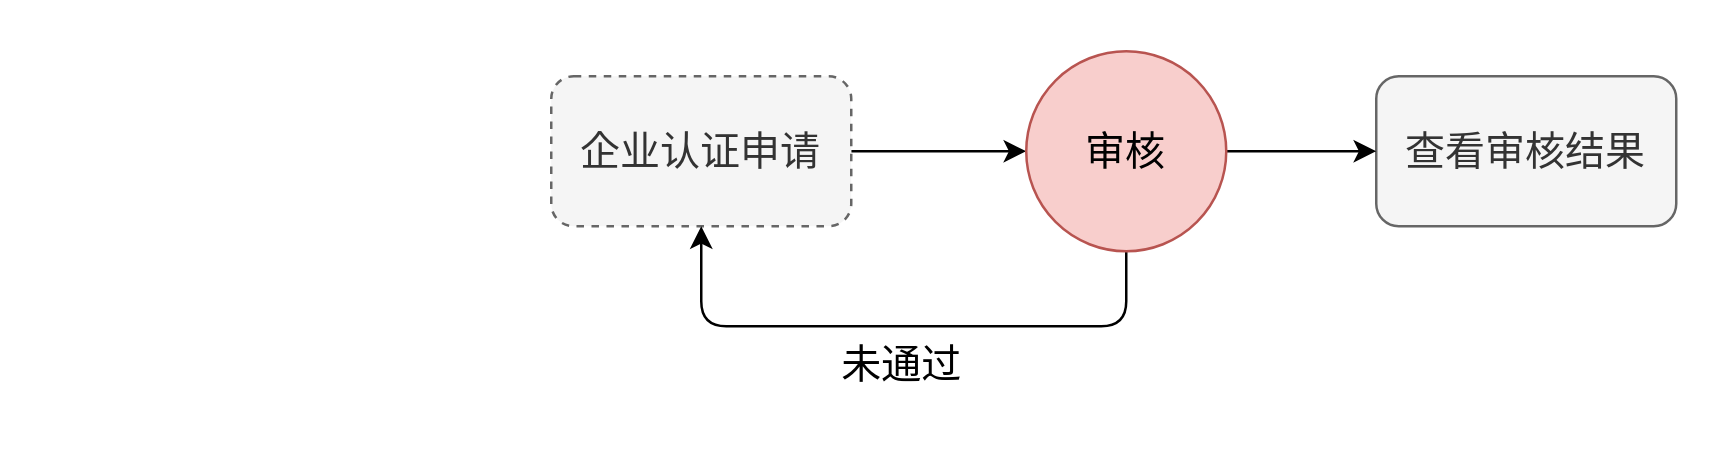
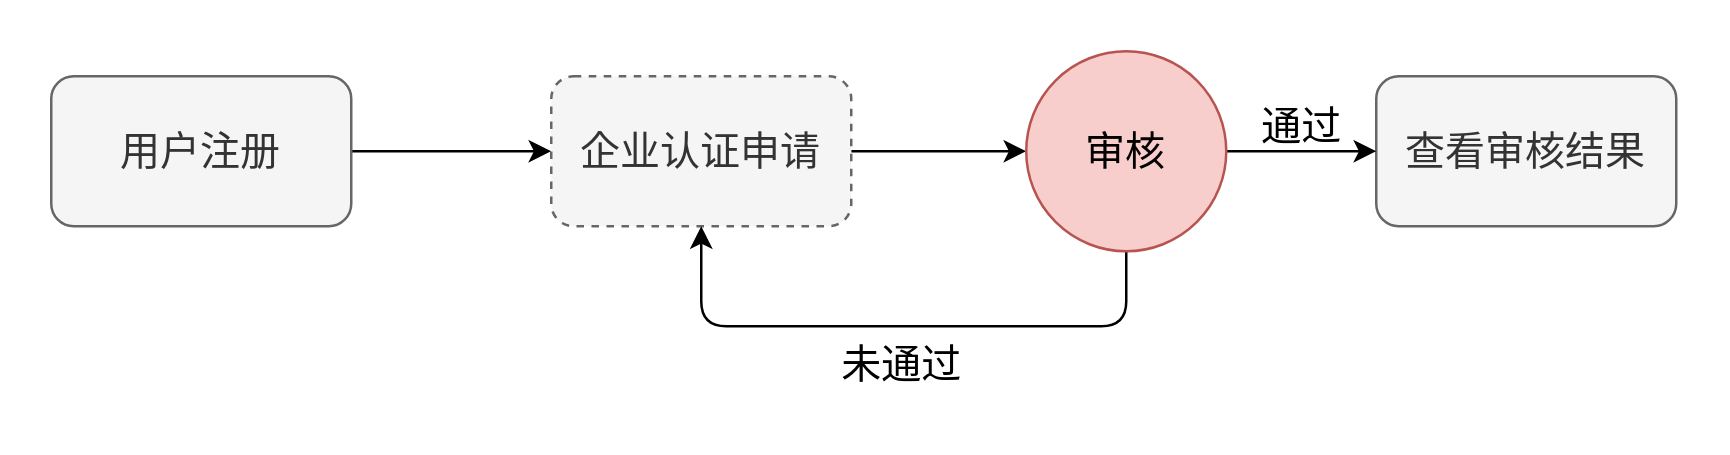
node "通过": added
node "用户注册": added
edge "用户注册" -> "企业认证申请": added
